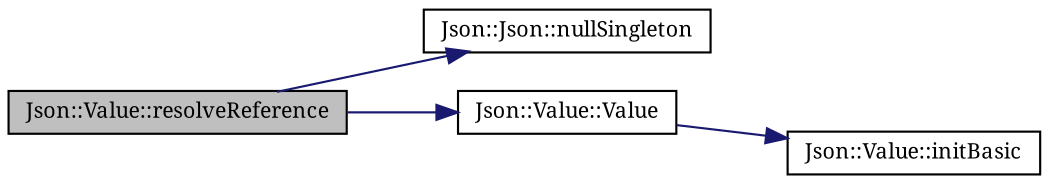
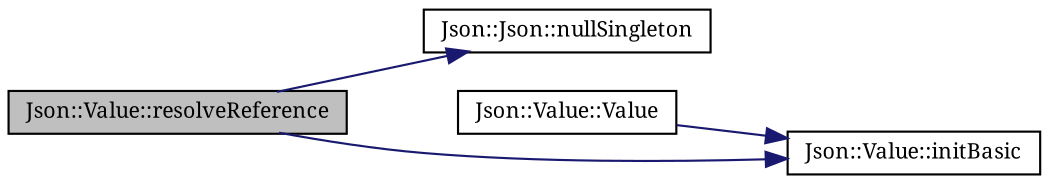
edge "Json::Value::resolveReference" -> "Json::Value::Value": now "Json::Value::resolveReference" -> "Json::Value::initBasic"
